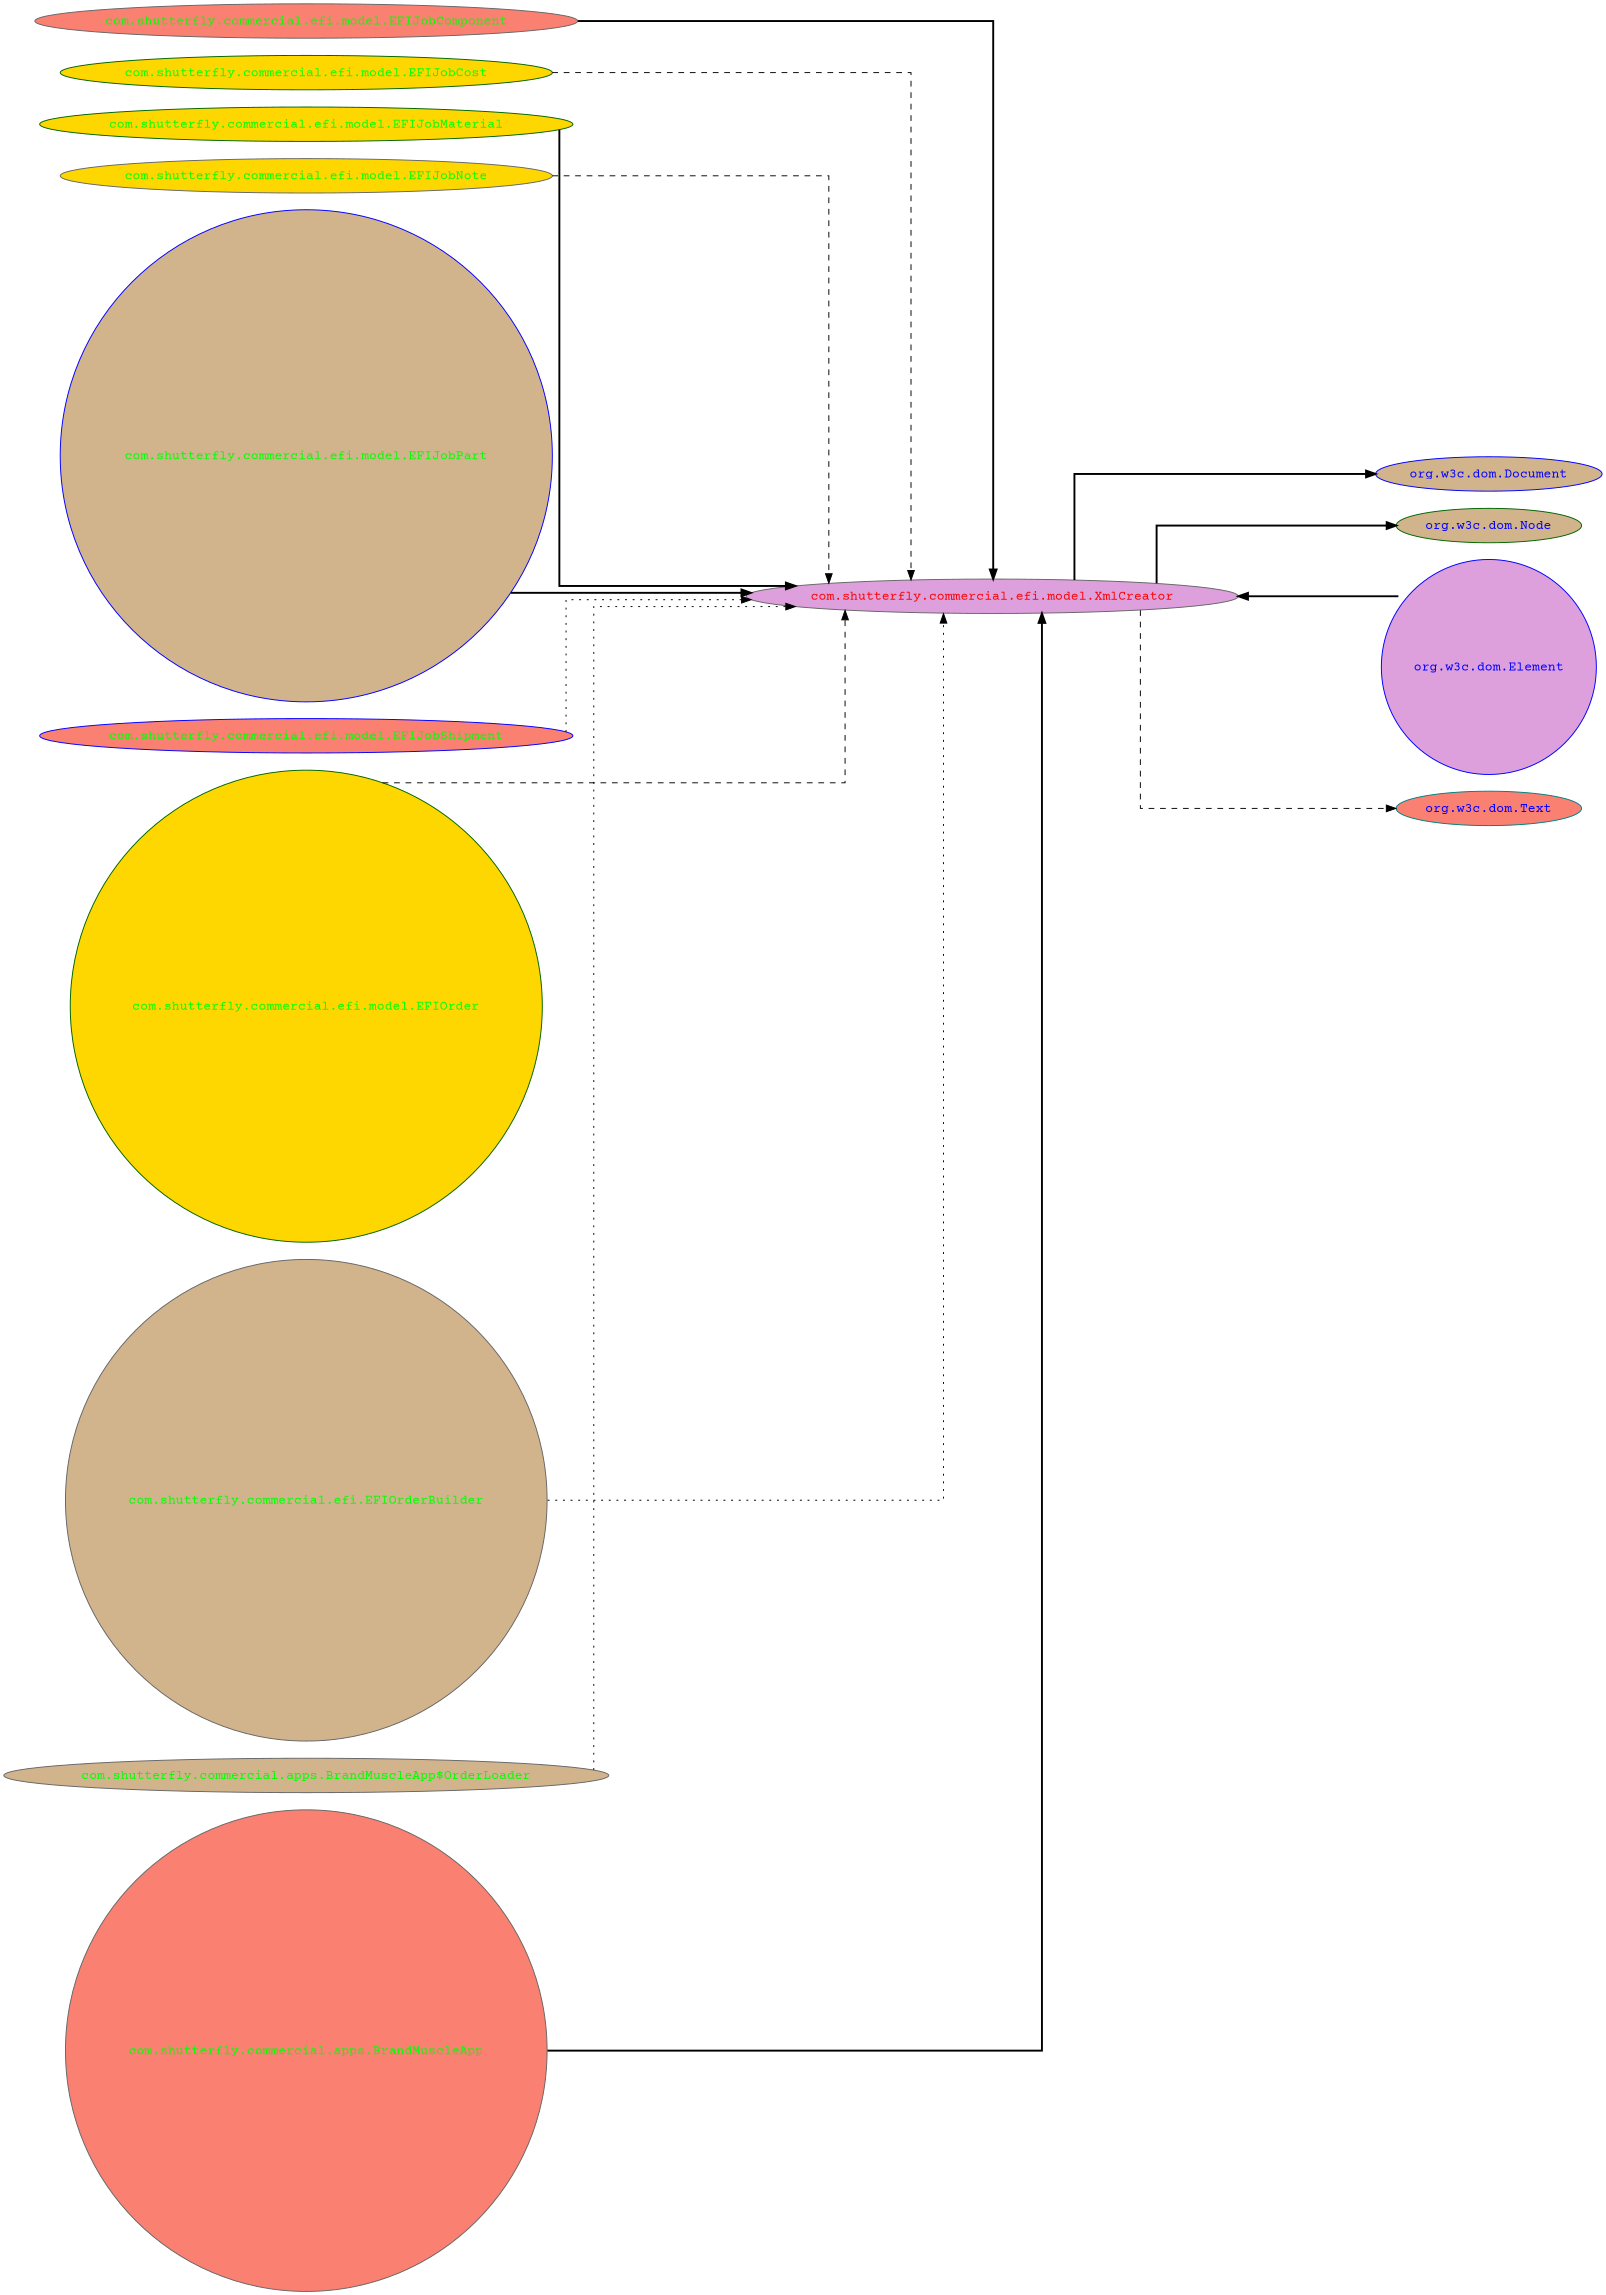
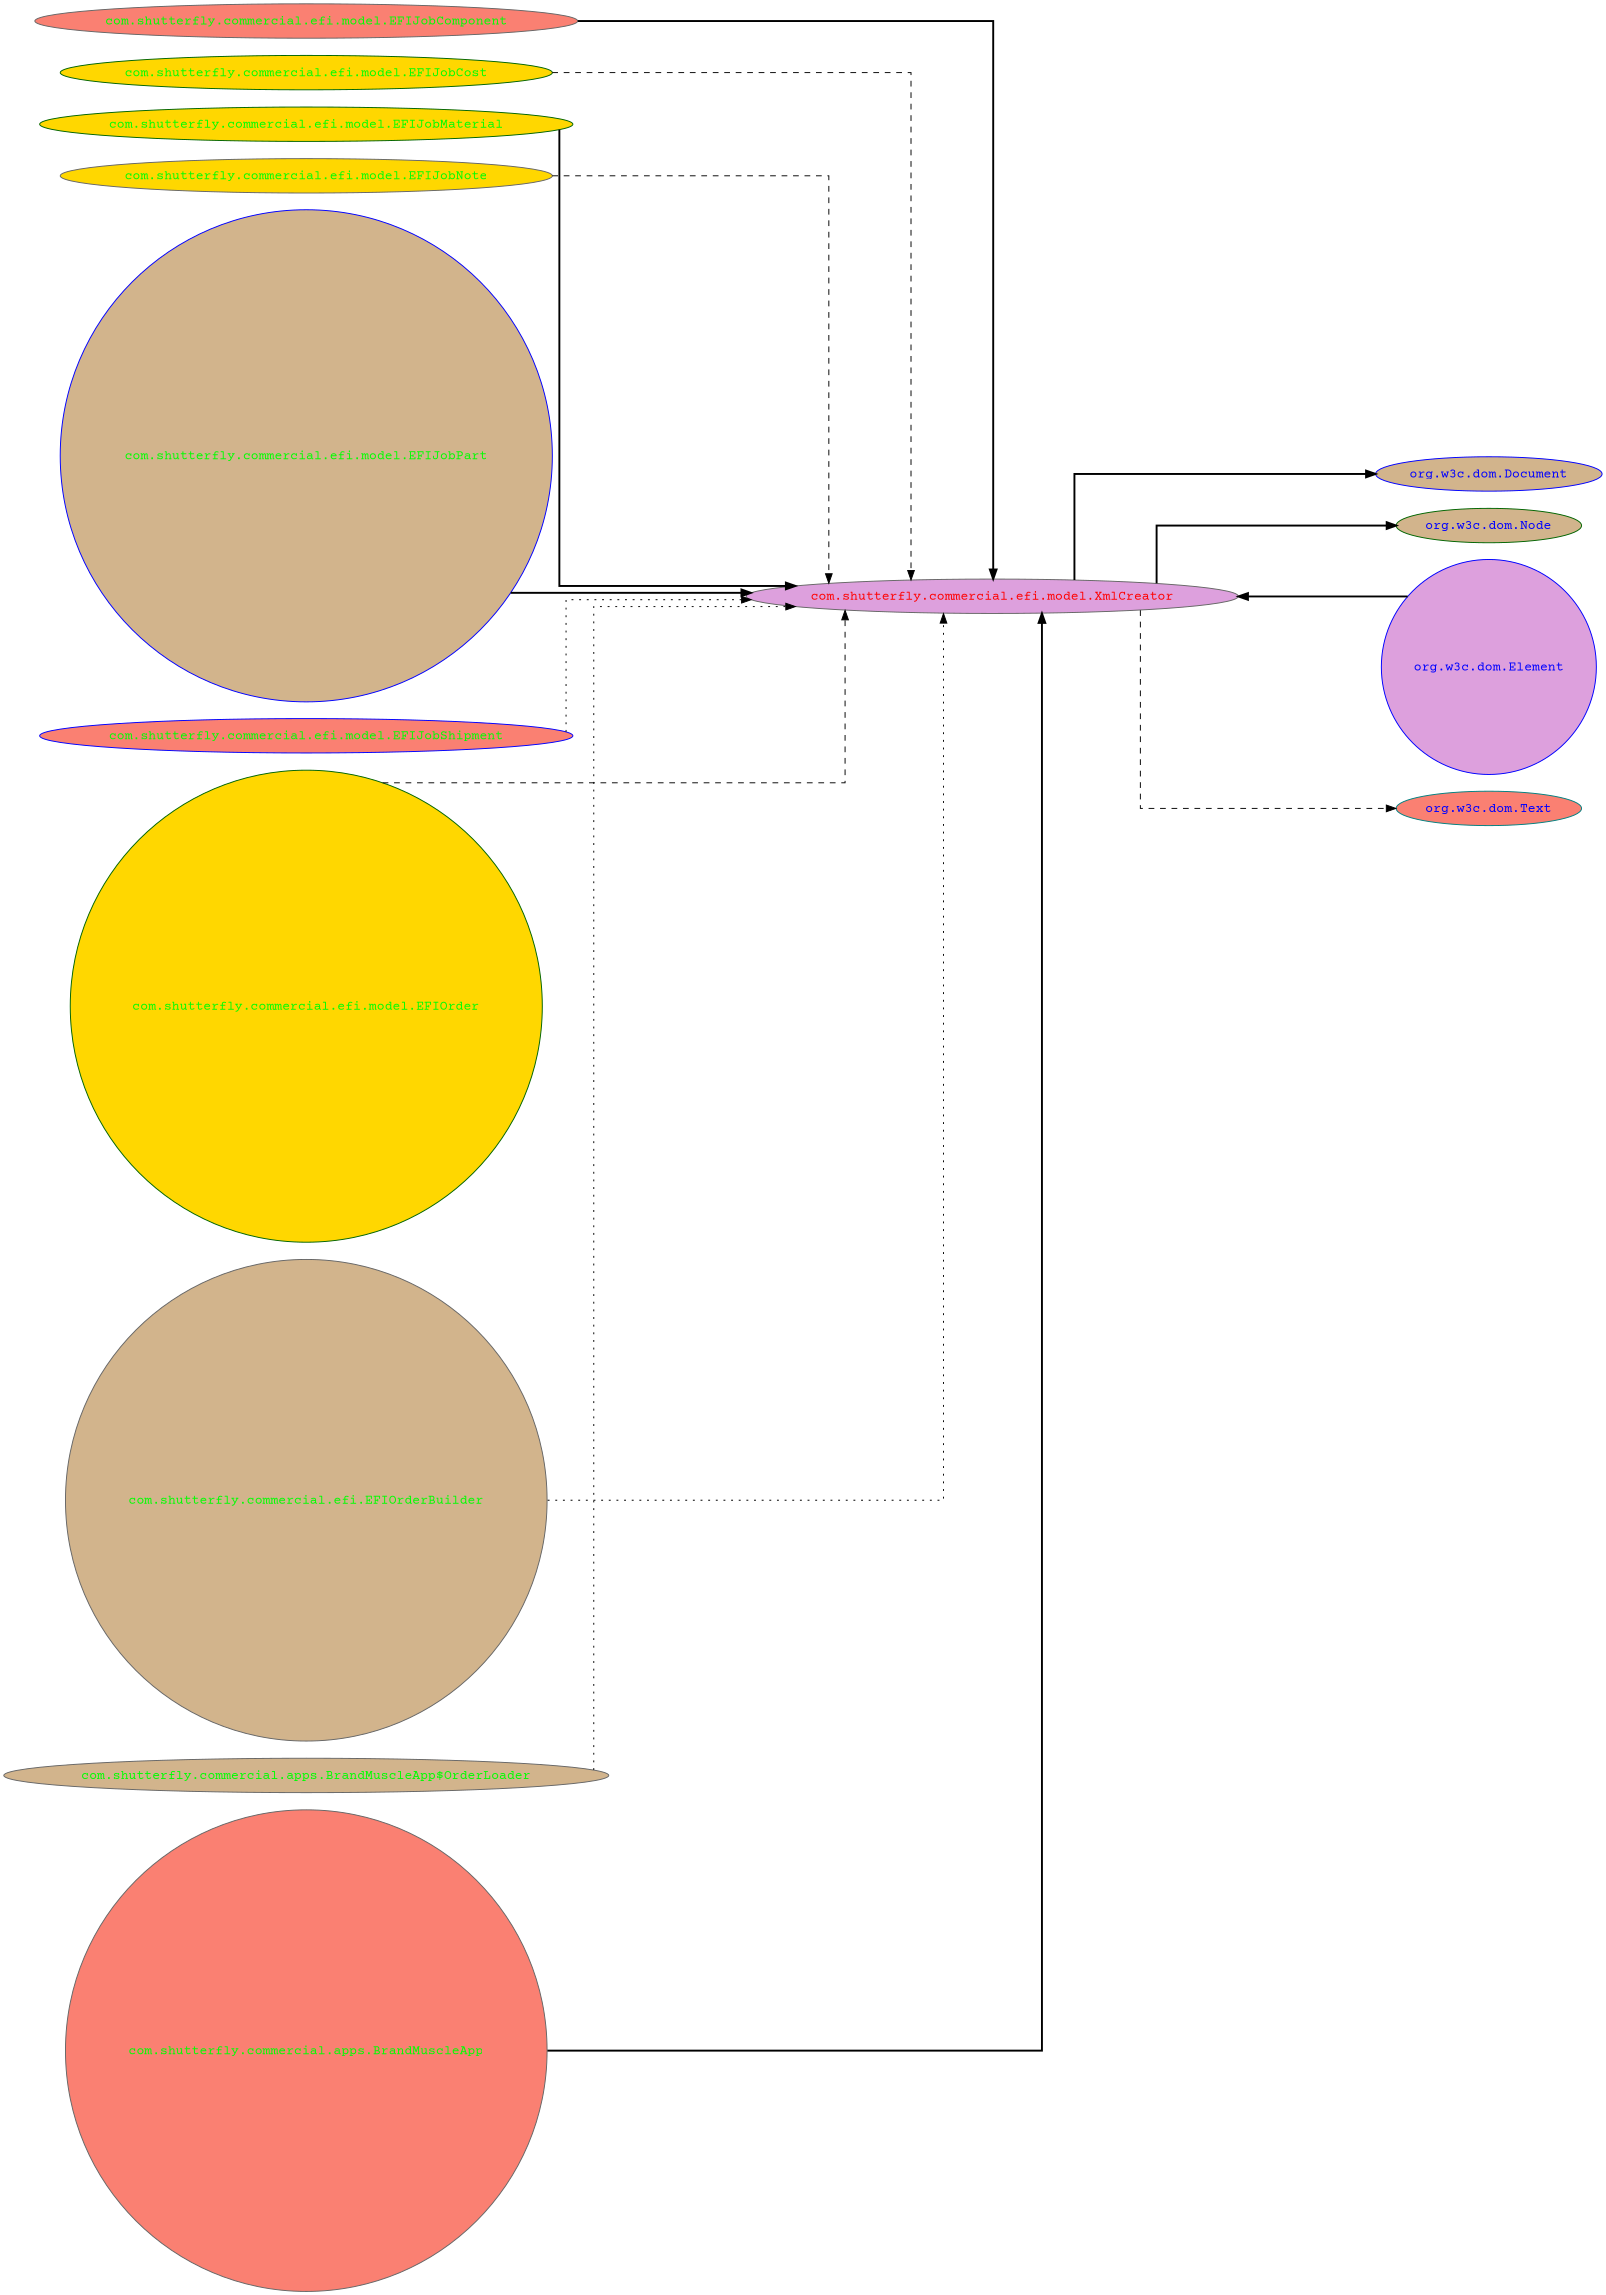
edge "com.shutterfly.commercial.efi.model.XmlCreator" -> "org.w3c.dom.Element": reversed
